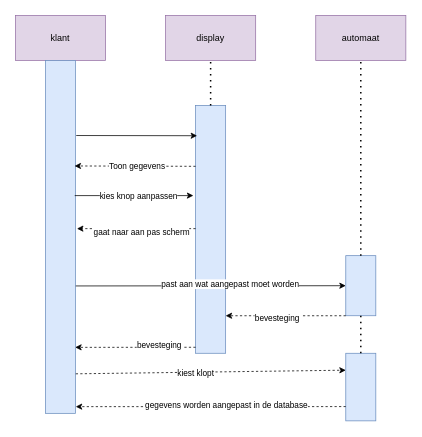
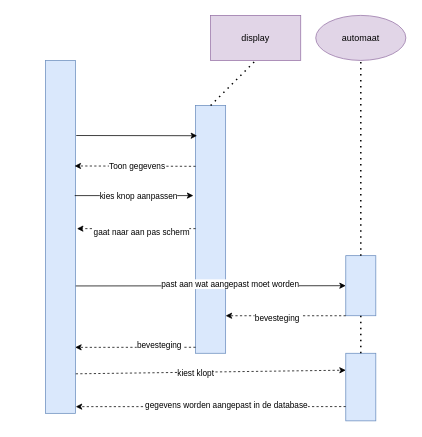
node "klant": removed
node "display": moved (210, 38) -> (255, 38)
node "automaat": shape rectangle -> ellipse
